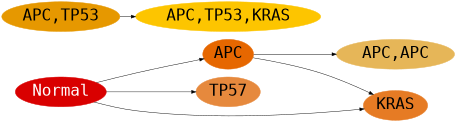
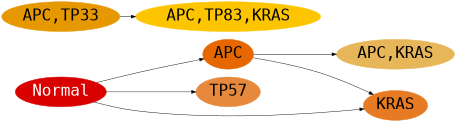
node "APC,TP53": label "APC,TP53" -> "APC,TP33"
node "APC,TP53,KRAS": label "APC,TP53,KRAS" -> "APC,TP83,KRAS"
node "APC,APC": label "APC,APC" -> "APC,KRAS"
